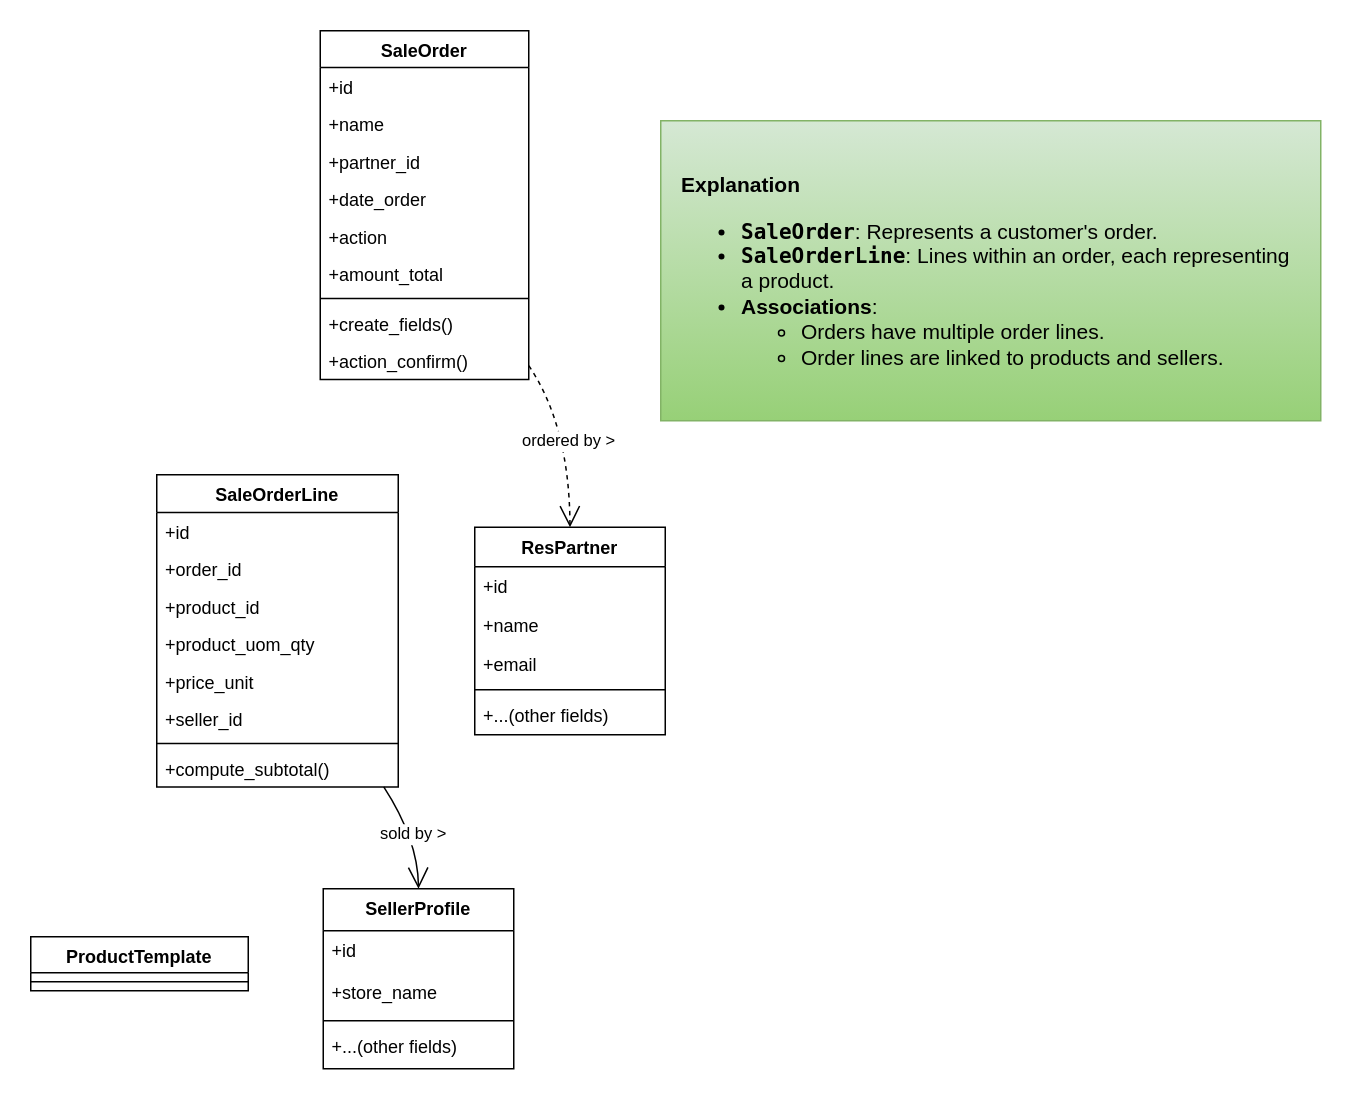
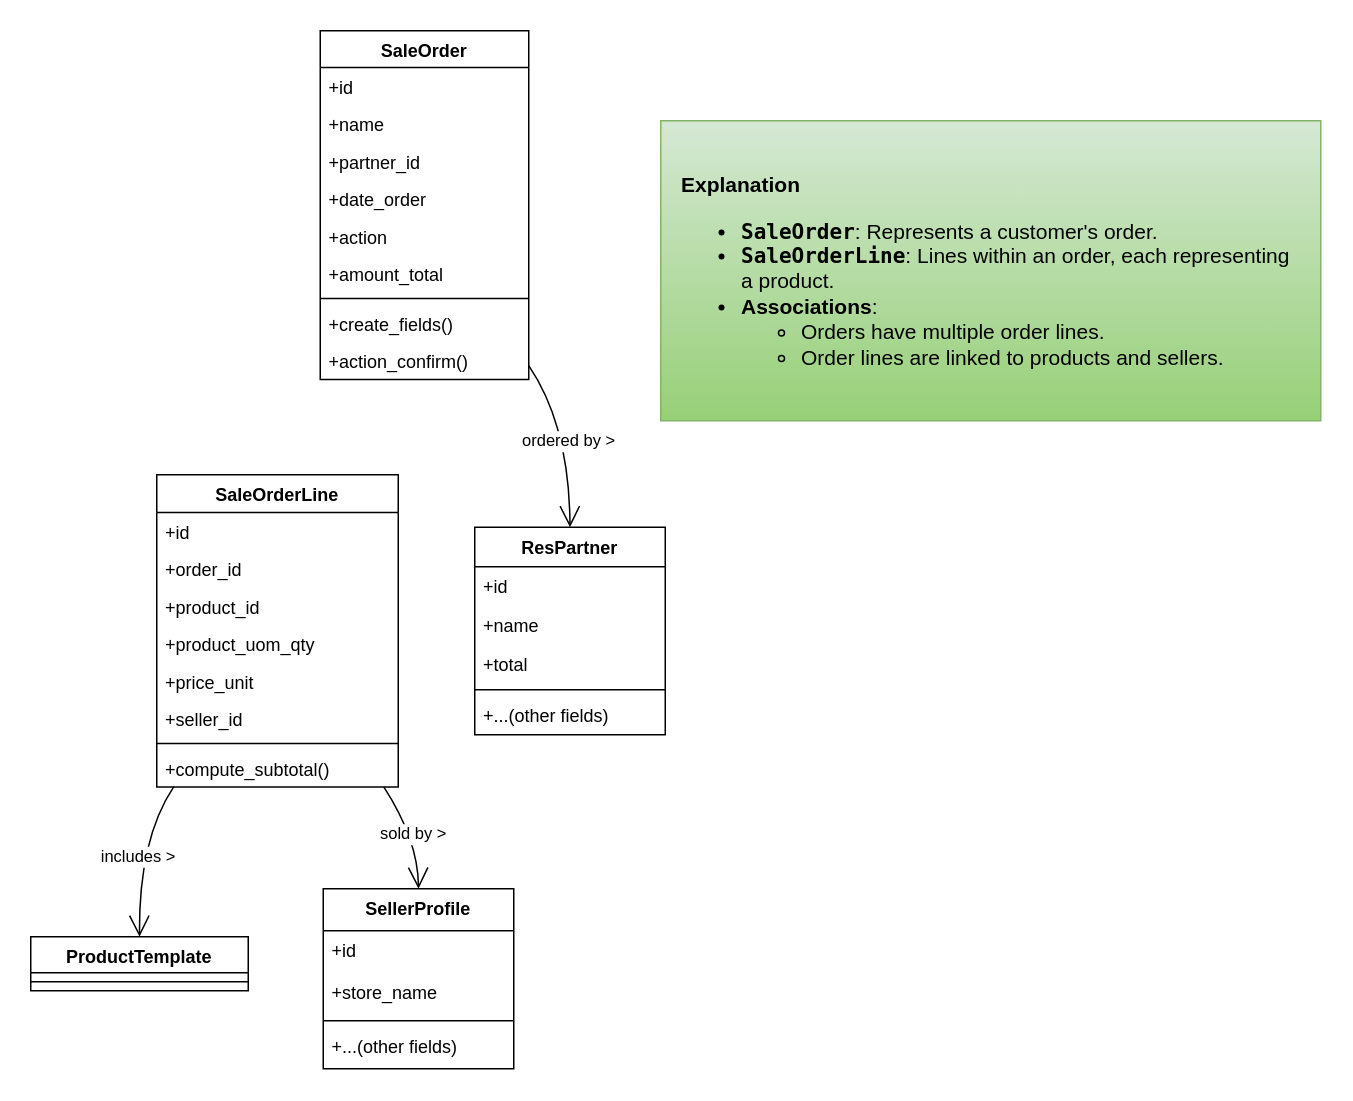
edge "SaleOrder" -> "ResPartner": style dashed -> solid
node "+email": label "+email" -> "+total"
edge "SaleOrderLine" -> "ProductTemplate": added, label "includes >"
